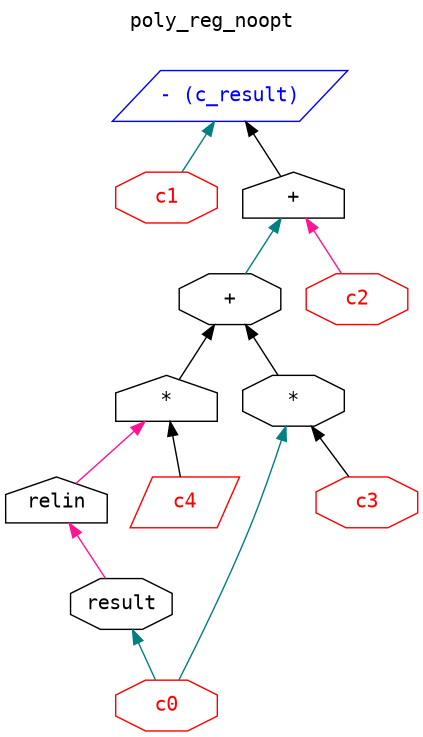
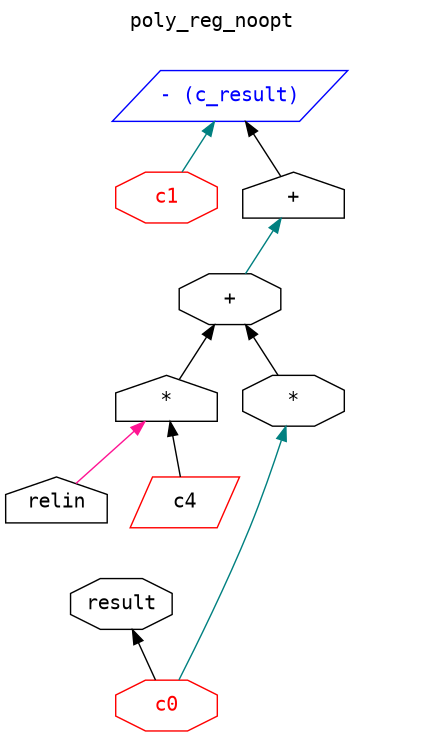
node "c2": removed
node "c4": fontcolor red -> black
node "c3": removed
edge "result" -> "relin": removed
edge "c0" -> "result": color teal -> black
